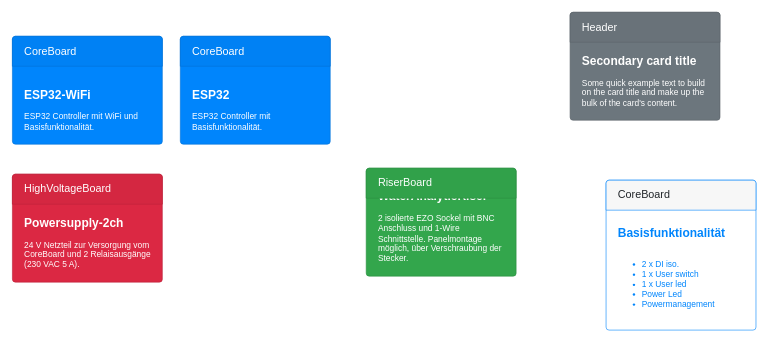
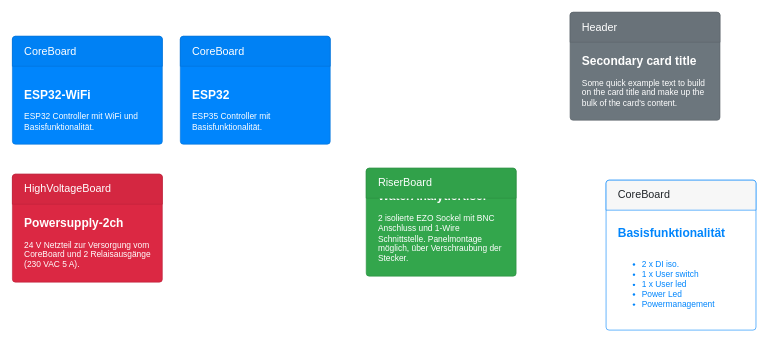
node "ESP32ESP32 Controller mit Basisfunktionalität.": label "ESP32ESP32 Controller mit Basisfunktionalität." -> "ESP32ESP35 Controller mit Basisfunktionalität."
